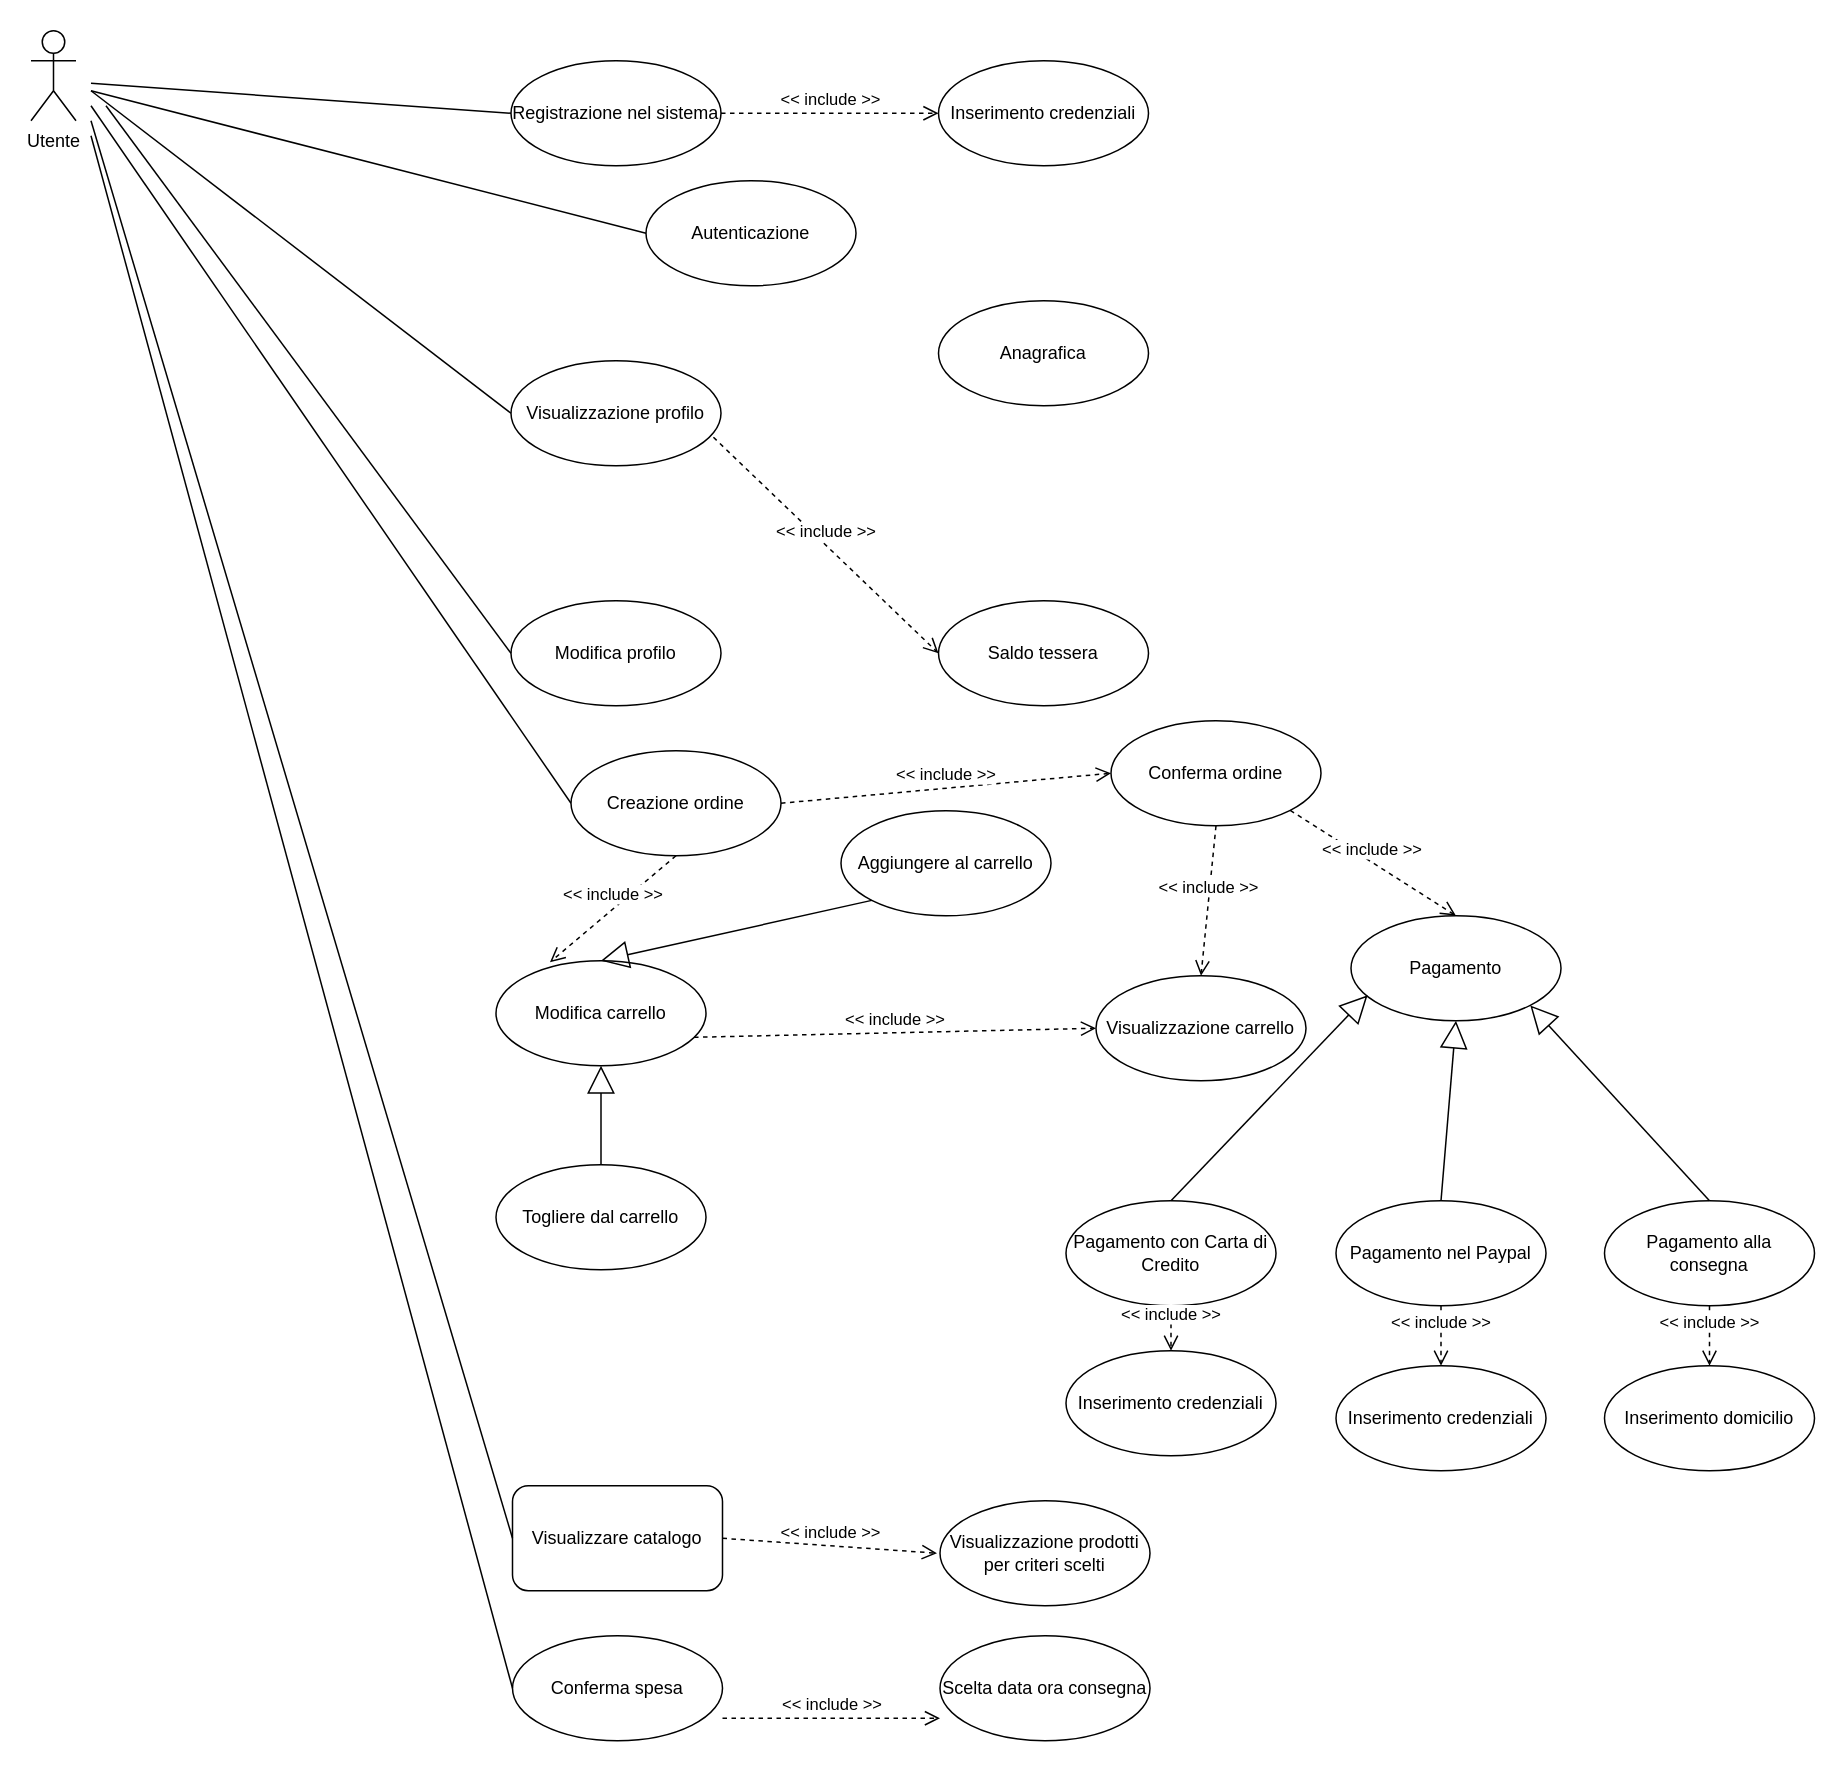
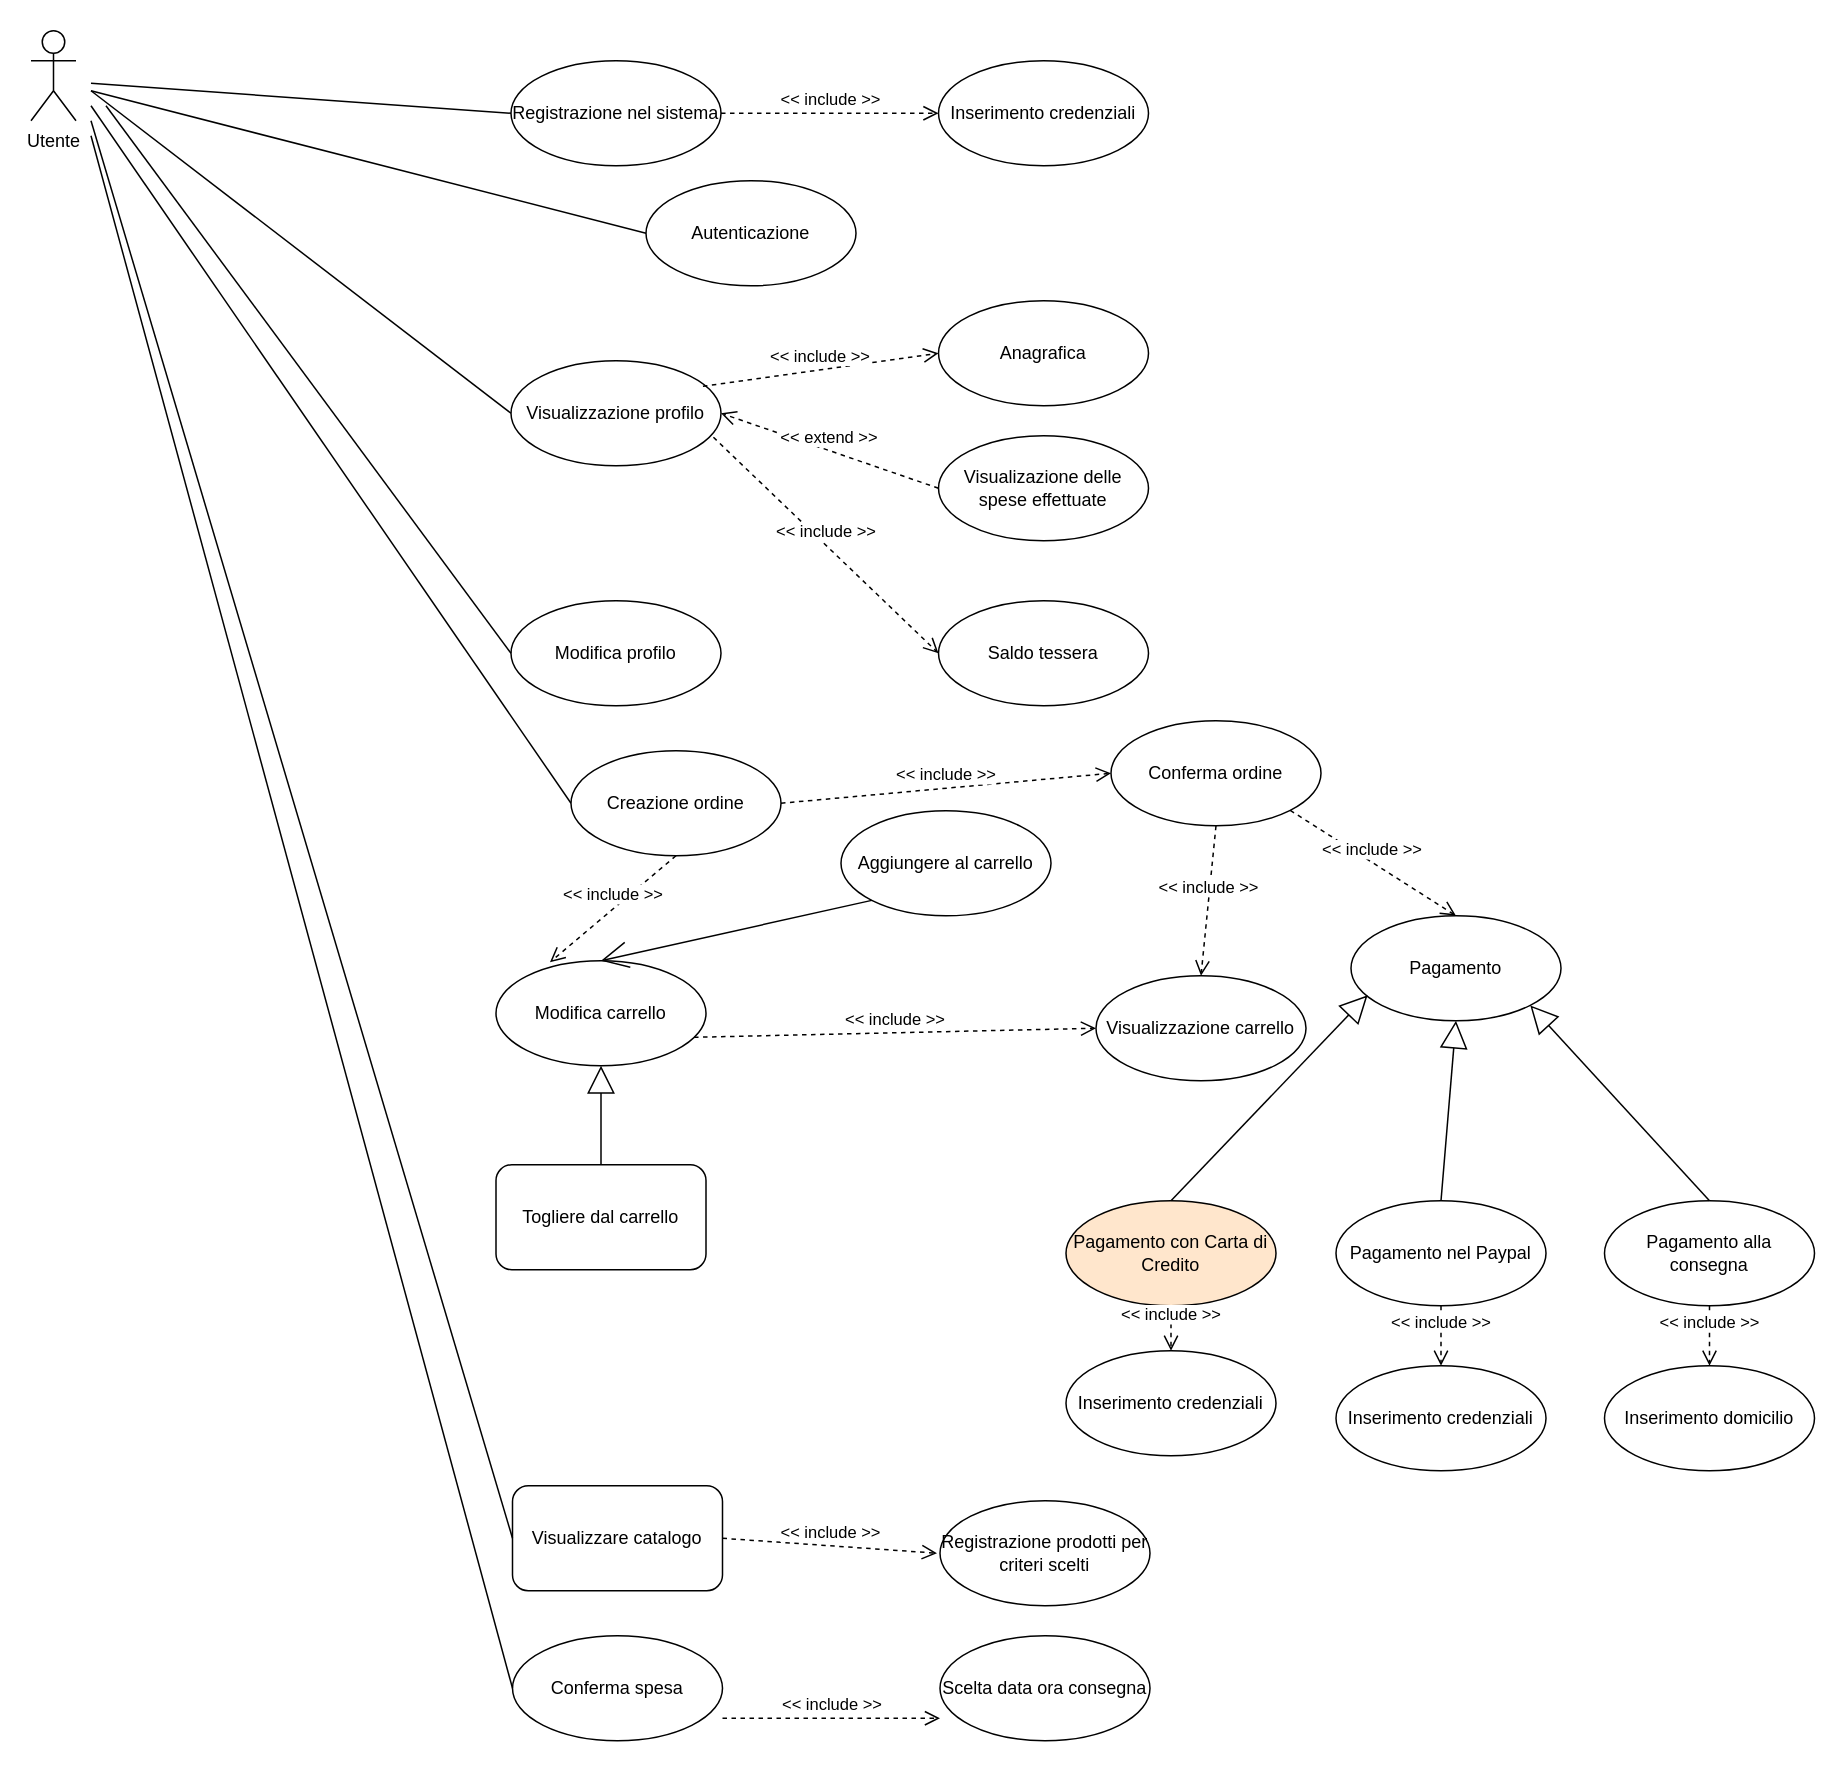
edge "Visualizzazione profilo" -> "Anagrafica": added, label "<< include >>"
edge "Visualizazione delle spese effettuate" -> "Visualizzazione profilo": added, label "<< extend >>"
node "Visualizazione delle spese effettuate": added
edge "Aggiungere al carrello" -> "Modifica carrello": arrowhead block -> open
node "Togliere dal carrello": shape ellipse -> rounded rectangle
node "Pagamento con Carta di Credito": fillcolor #ffffff -> #ffe6cc
node "Visualizzazione prodotti per criteri scelti": label "Visualizzazione prodotti per criteri scelti" -> "Registrazione prodotti per criteri scelti"
